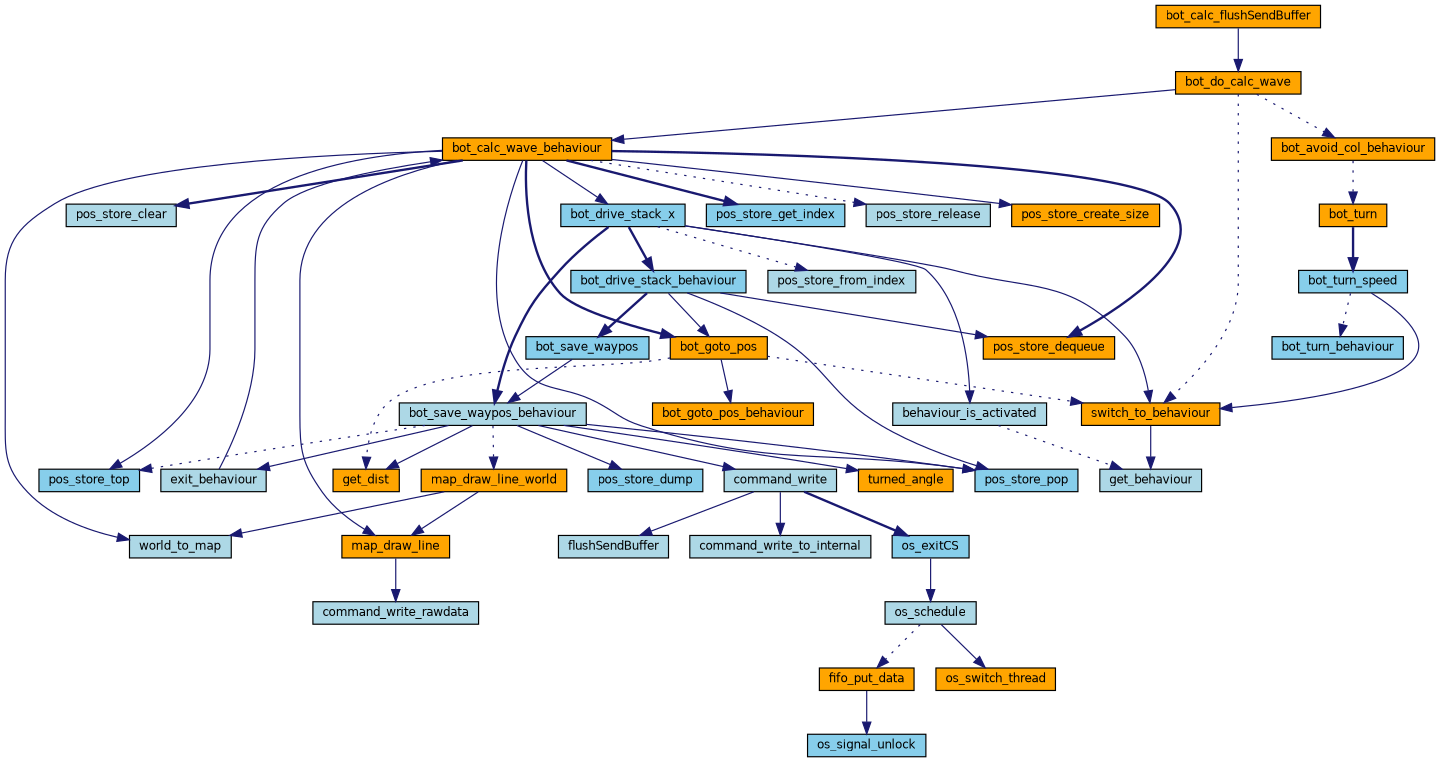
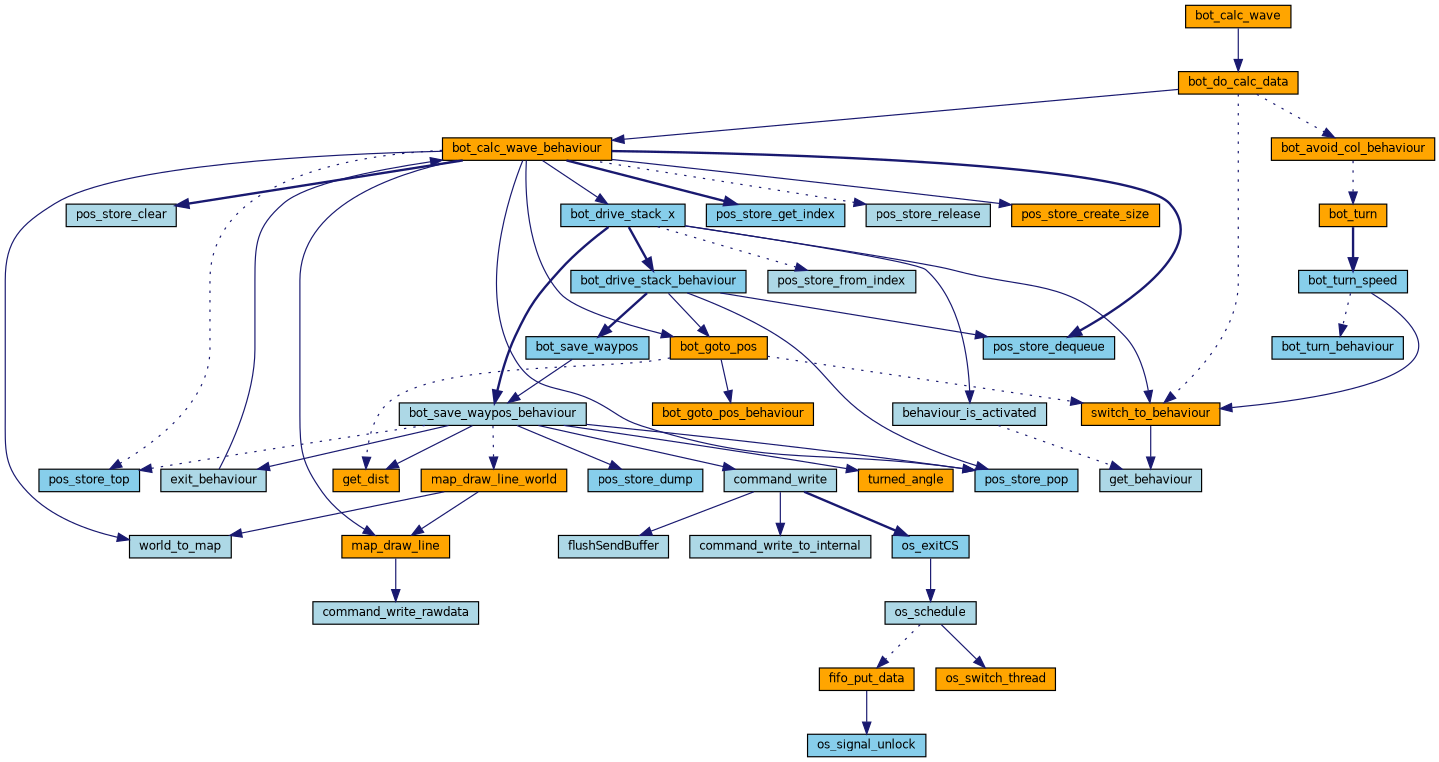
node "bot_calc_flushSendBuffer": label "bot_calc_flushSendBuffer" -> "bot_calc_wave"
node "bot_do_calc_wave": label "bot_do_calc_wave" -> "bot_do_calc_data"
edge "bot_calc_wave_behaviour" -> "pos_store_top": style solid -> dotted
edge "bot_calc_wave_behaviour" -> "bot_goto_pos": style bold -> solid
node "pos_store_dequeue": fillcolor orange -> skyblue
